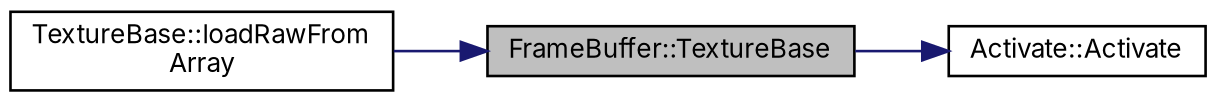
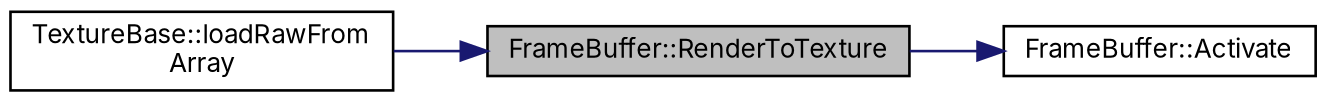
node "FrameBuffer::TextureBase": label "FrameBuffer::TextureBase" -> "FrameBuffer::RenderToTexture"
node "Activate::Activate": label "Activate::Activate" -> "FrameBuffer::Activate"
